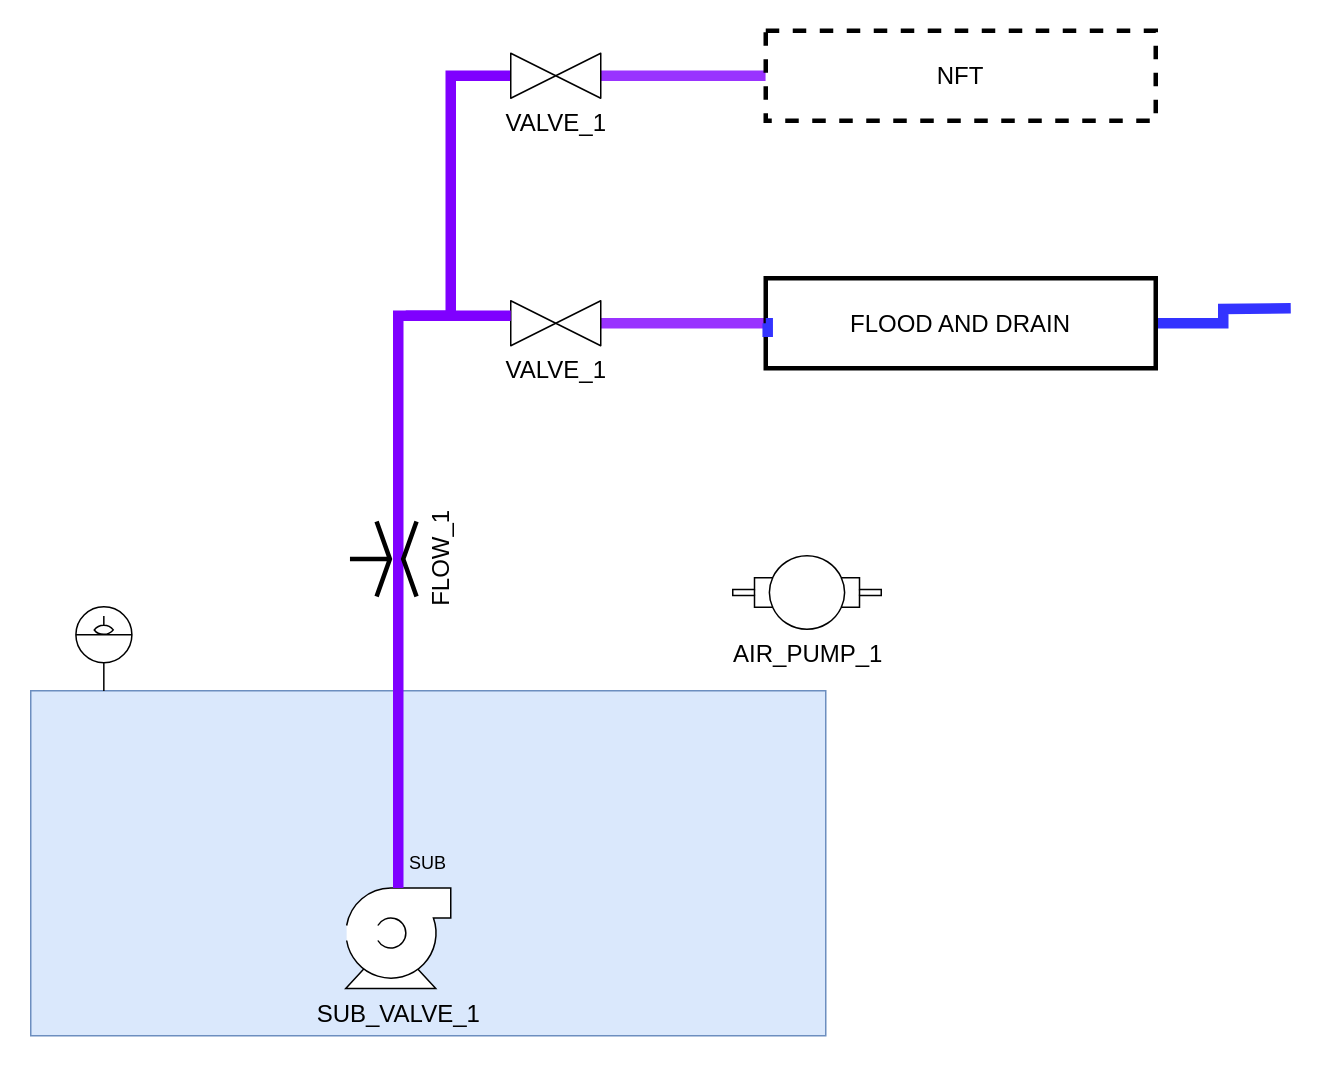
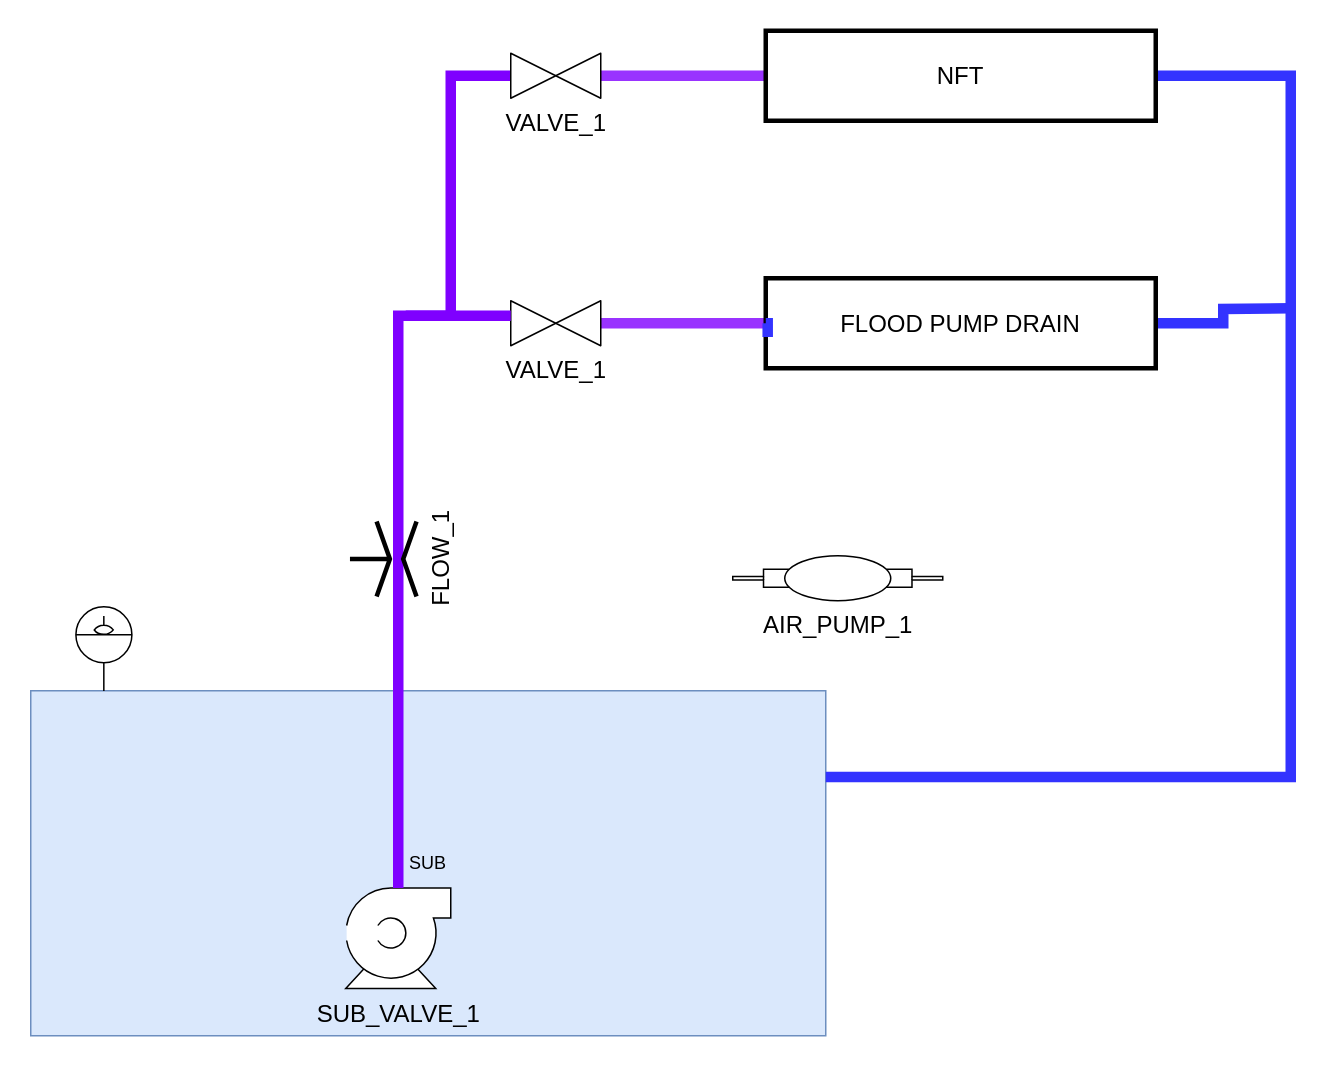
node "NFT": style dashed -> solid
node "FLOOD AND DRAIN": label "FLOOD AND DRAIN" -> "FLOOD PUMP DRAIN"
edge "NFT" -- "SUB": added
node "AIR_PUMP_1": size 149x74 -> 210x45
